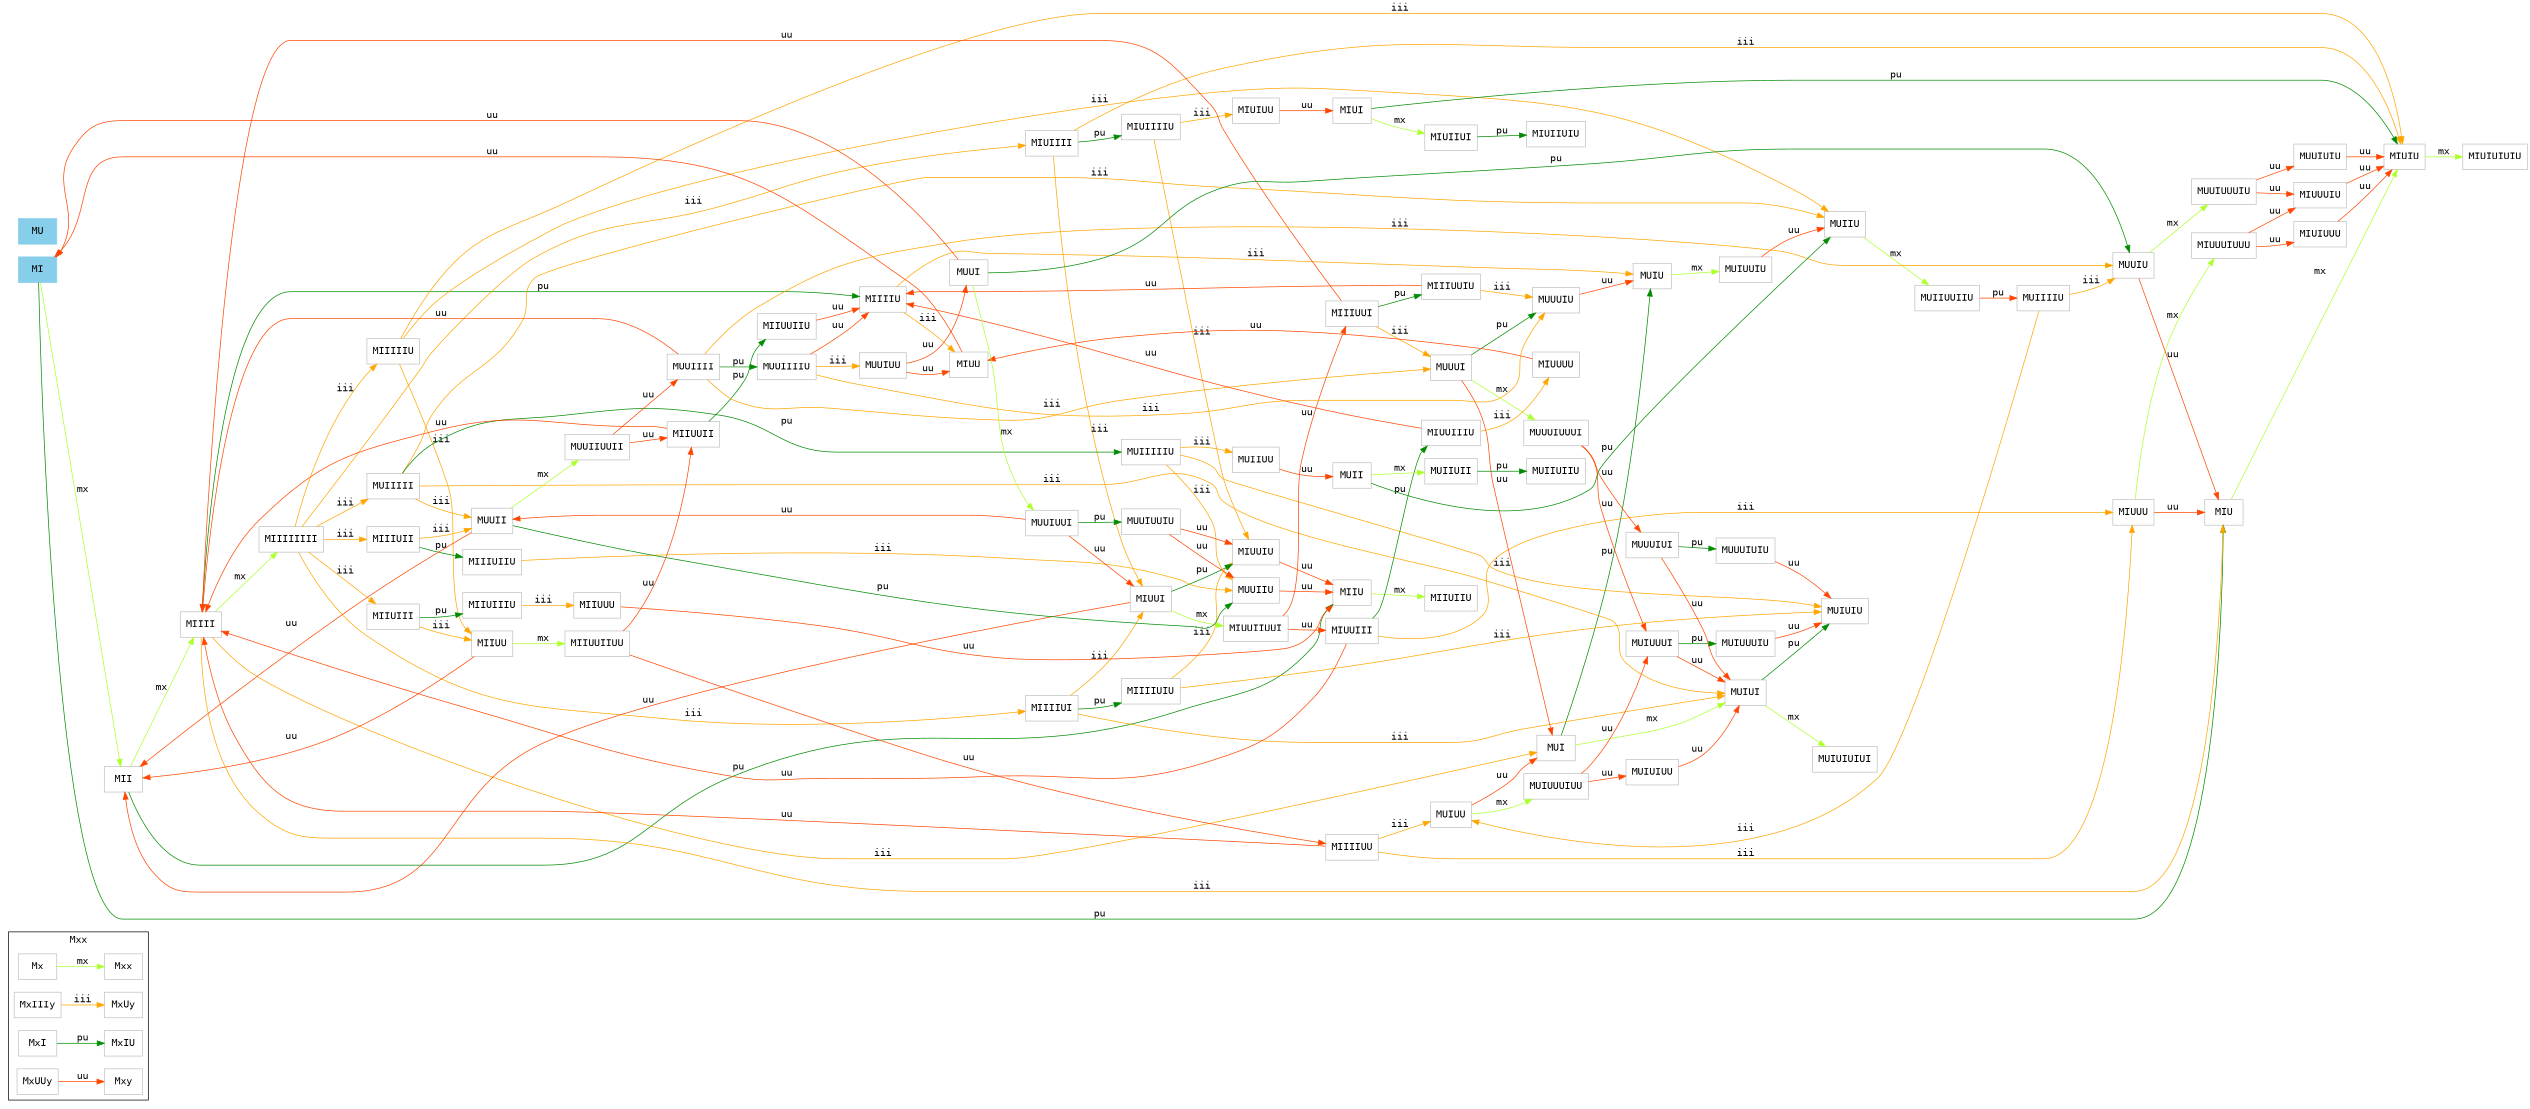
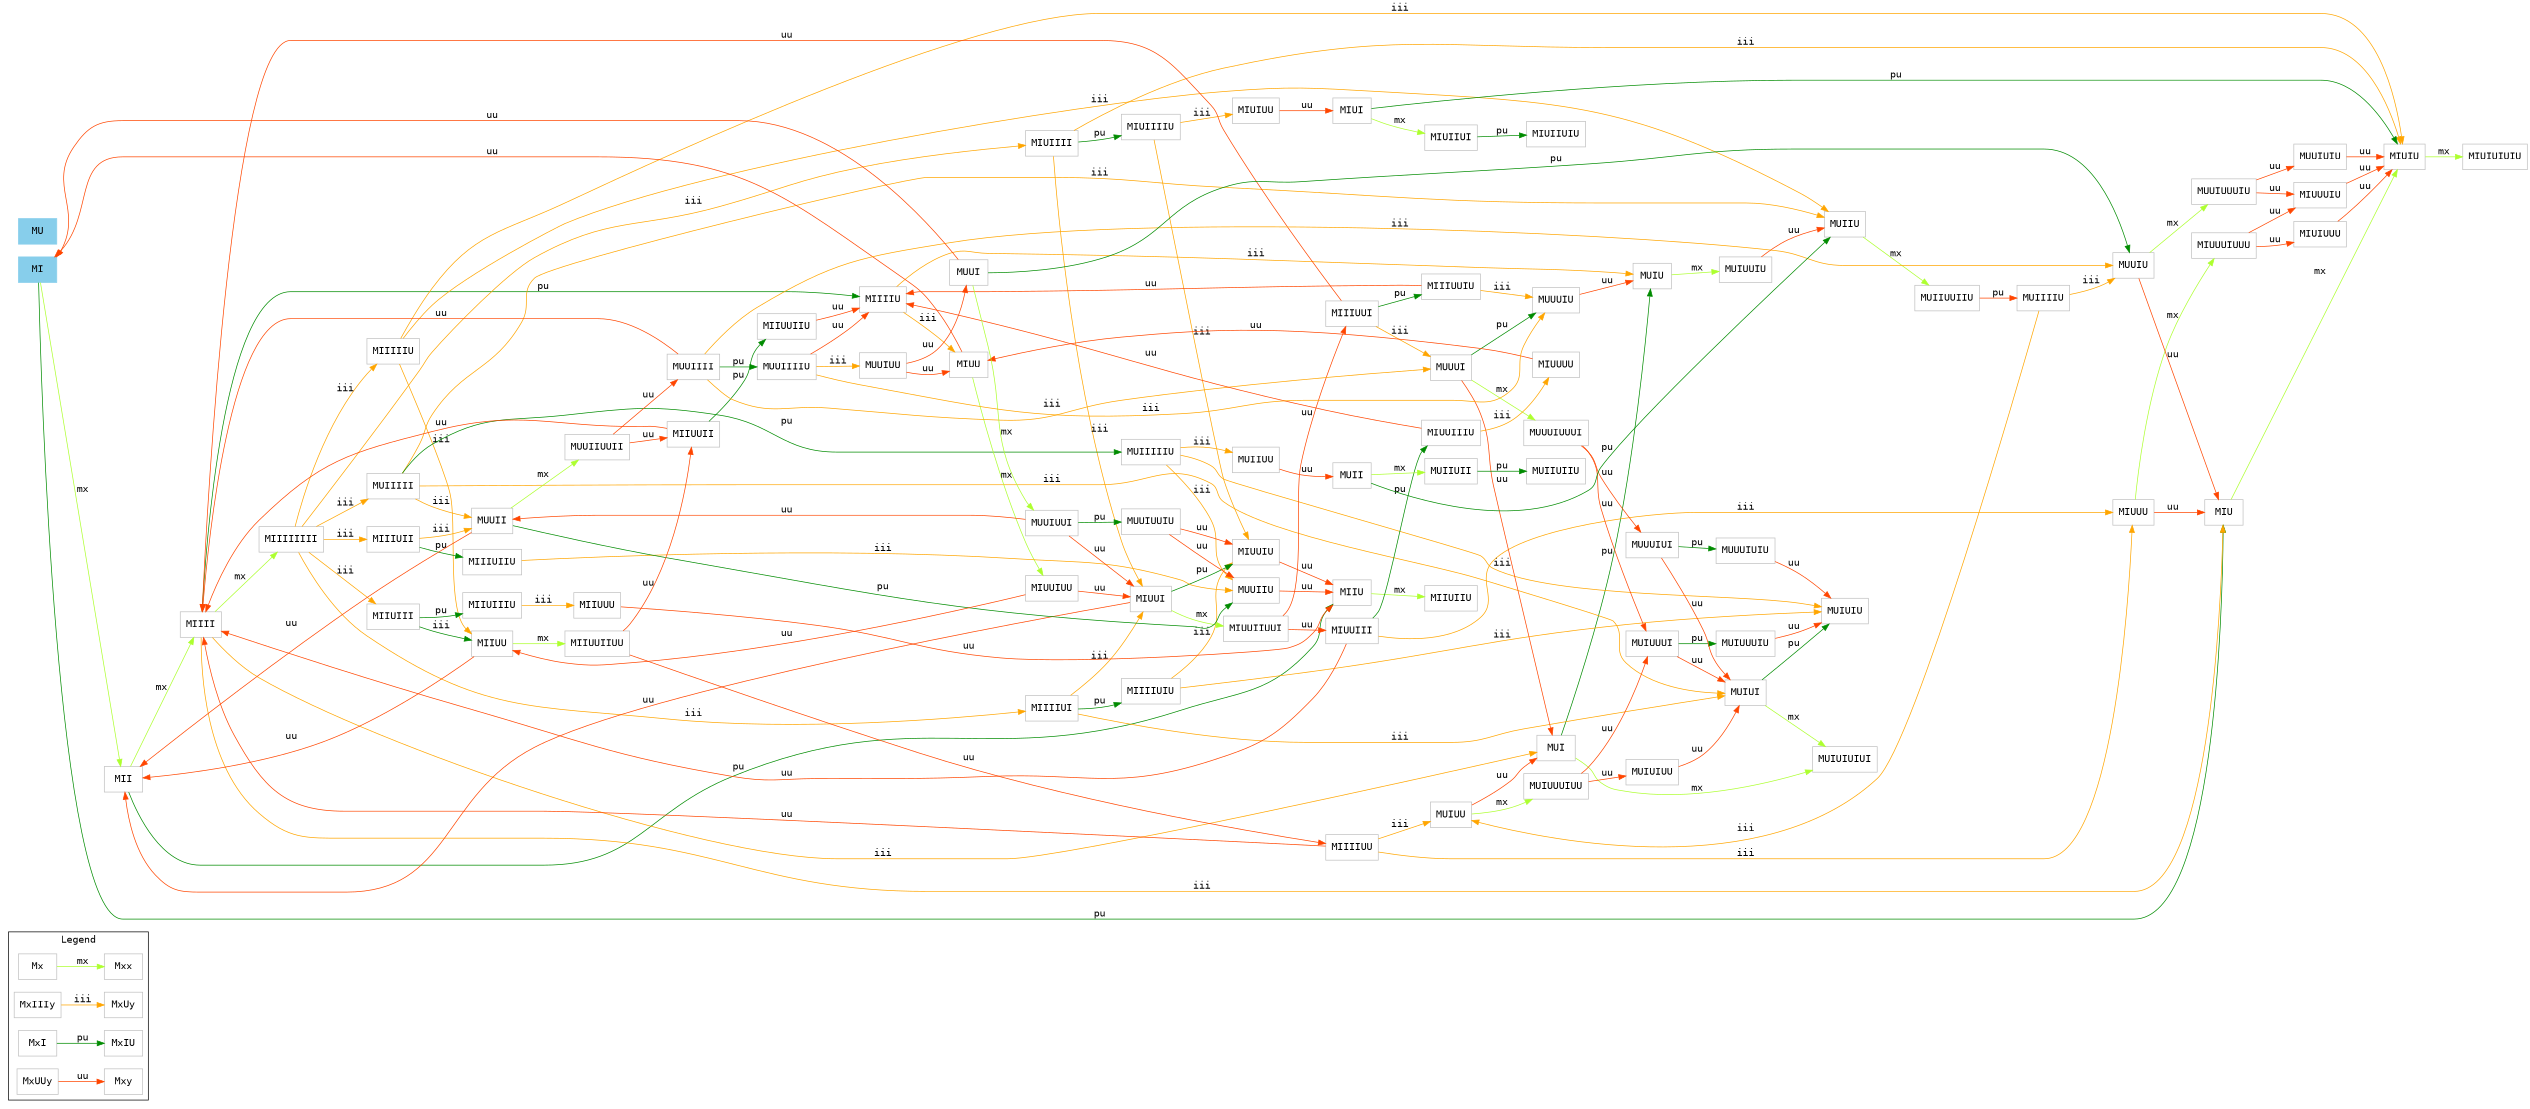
node "MIUUIUU": added
edge "MIIUIII" -> "MIIUU": color orange -> green4
edge "MUI" -> "MUIUI": now "MUI" -> "MUIUIUIUI"
cluster "Mxx": label "Mxx" -> "Legend"
